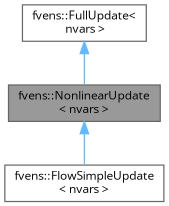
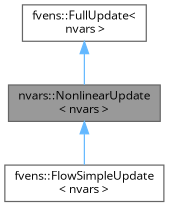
node "fvens::NonlinearUpdate < nvars >": label "fvens::NonlinearUpdate < nvars >" -> "nvars::NonlinearUpdate < nvars >"
